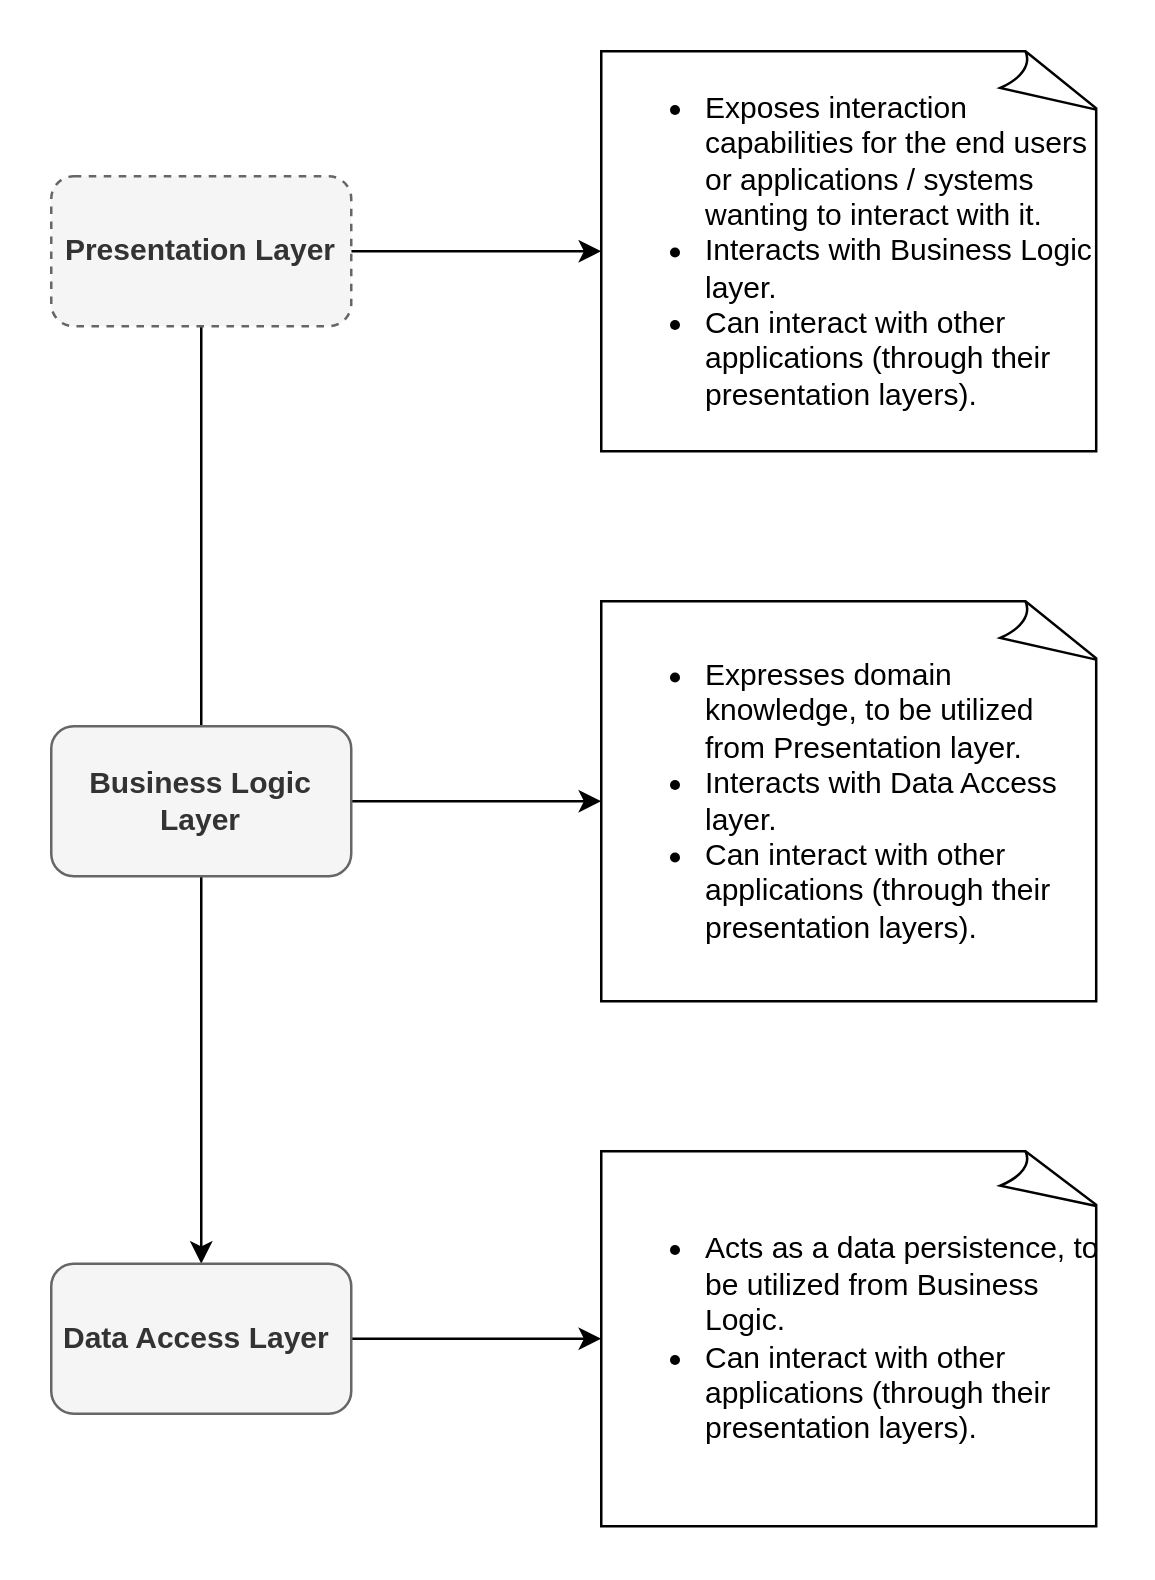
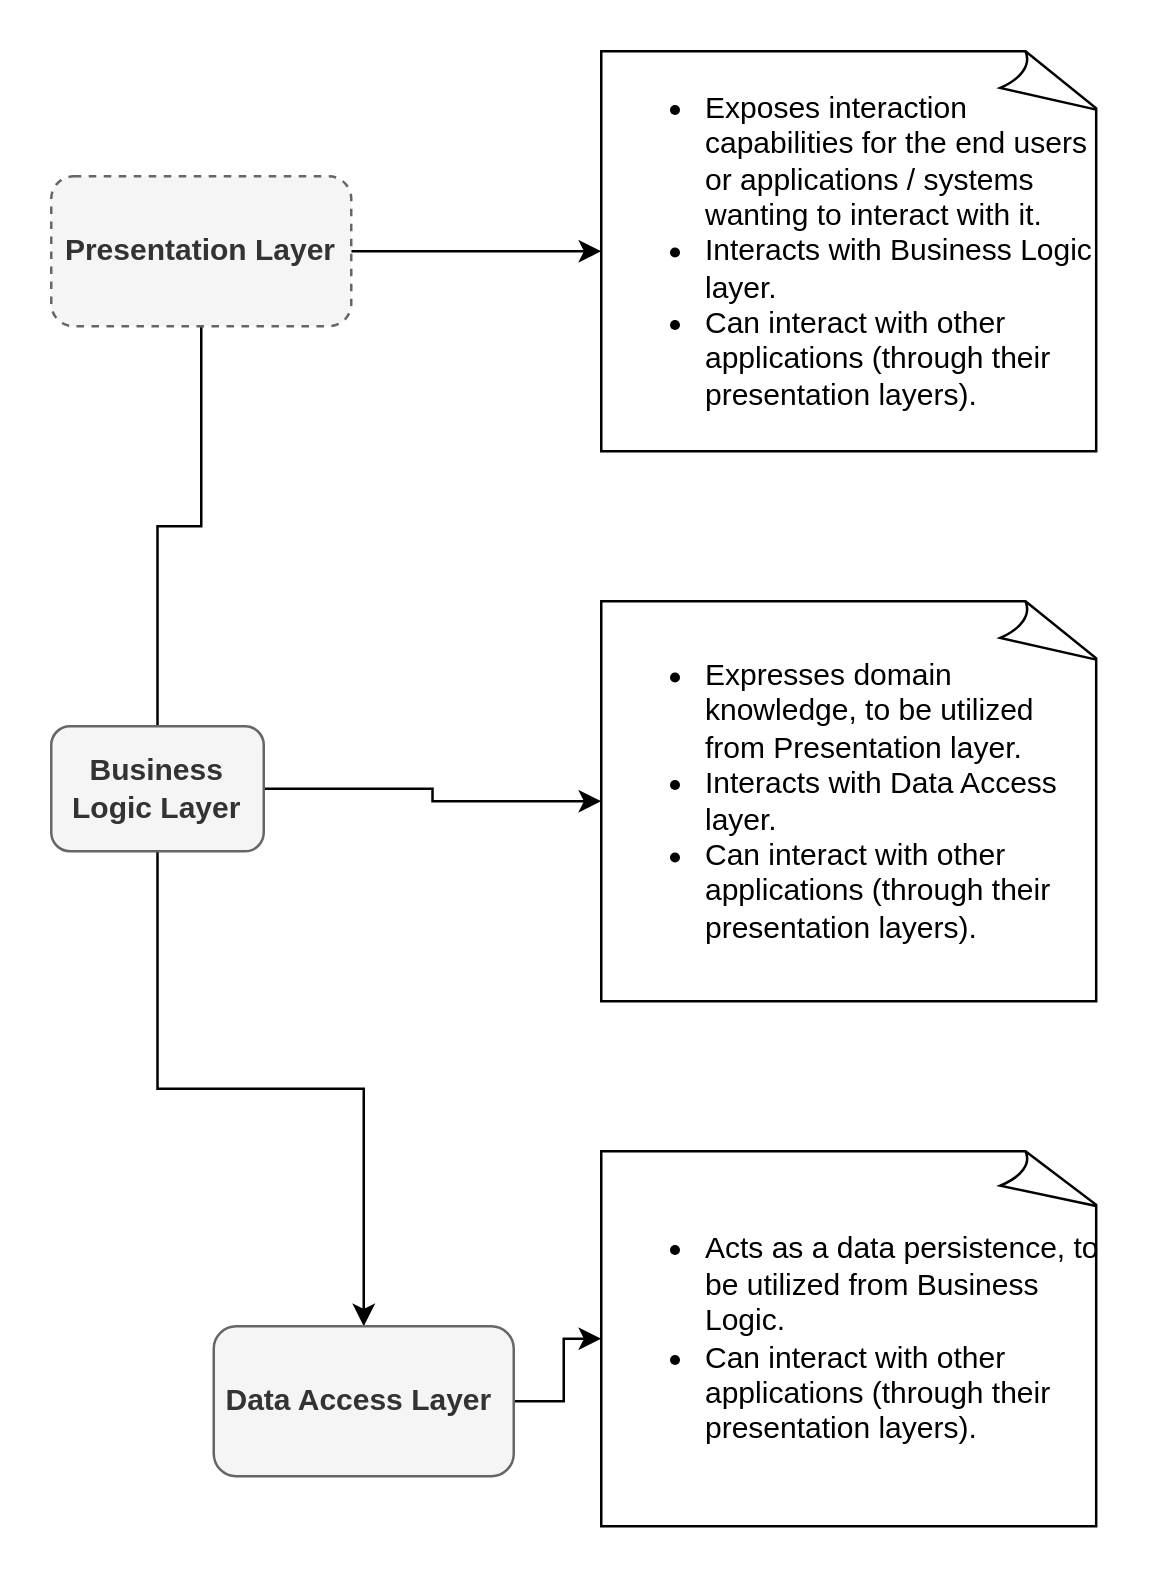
node "Business Logic Layer": size 300x150 -> 213x125
node "Data Access Layer": moved (201, 1339) -> (364, 1401)
